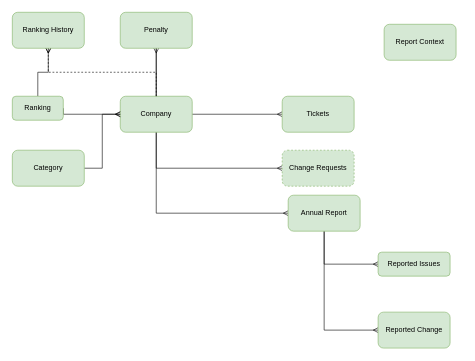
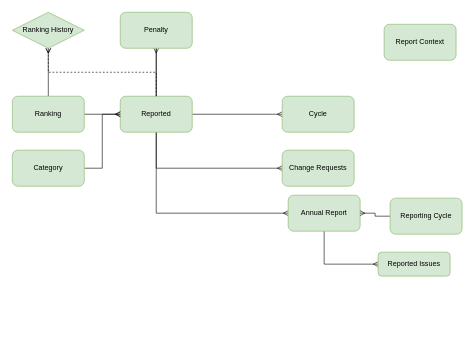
node "Ranking History": shape rounded rectangle -> diamond
node "Ranking": size 51x24 -> 72x36
node "Company": label "Company" -> "Reported"
node "Tickets": label "Tickets" -> "Cycle"
node "Change Requests": style dashed -> solid
edge "Reporting Cycle" -> "Annual Report": added
node "Reporting Cycle": added
edge "Annual Report" -> "Reported Change": removed
node "Reported Change": removed
